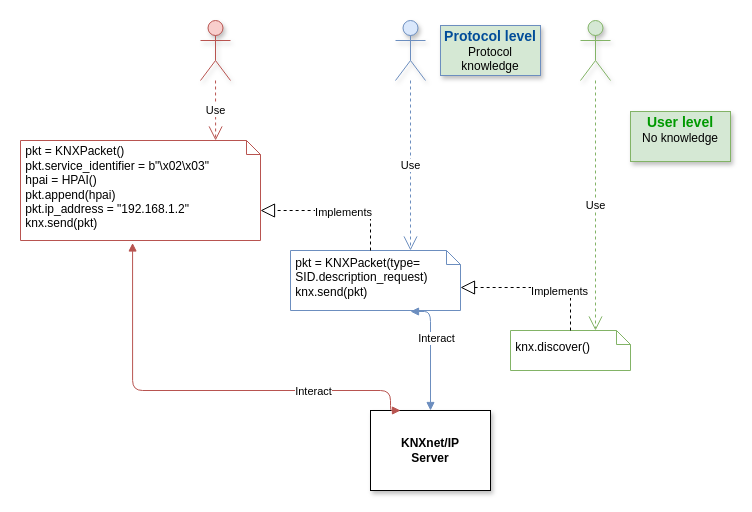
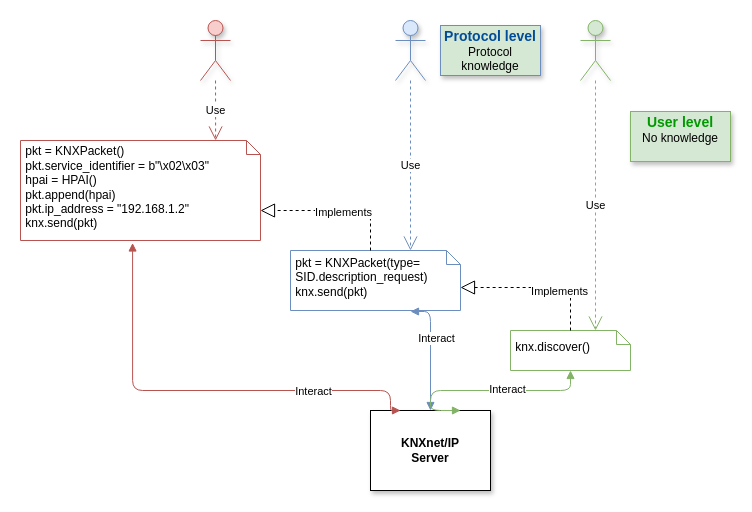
edge "knx.discover()" -- "KNXnet/IP Server": added, label "Interact"
